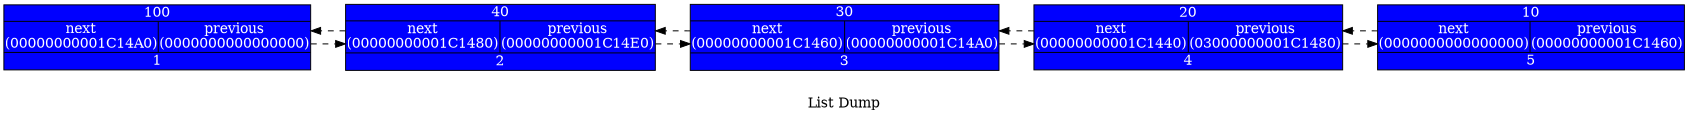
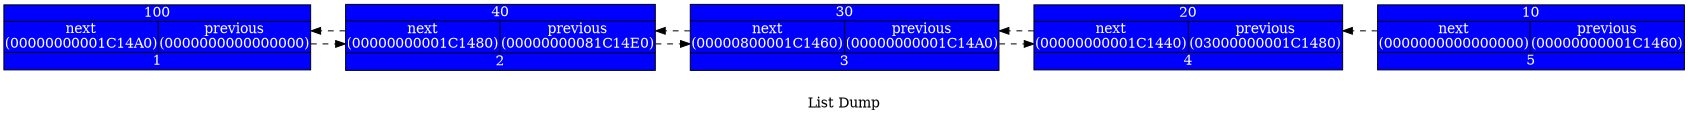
node "40": text "(00000000001C14E0)" -> "(00000000081C14E0)"
node "30": text "(00000000001C1460)" -> "(00000800001C1460)"
edge "20" -> "10": removed
